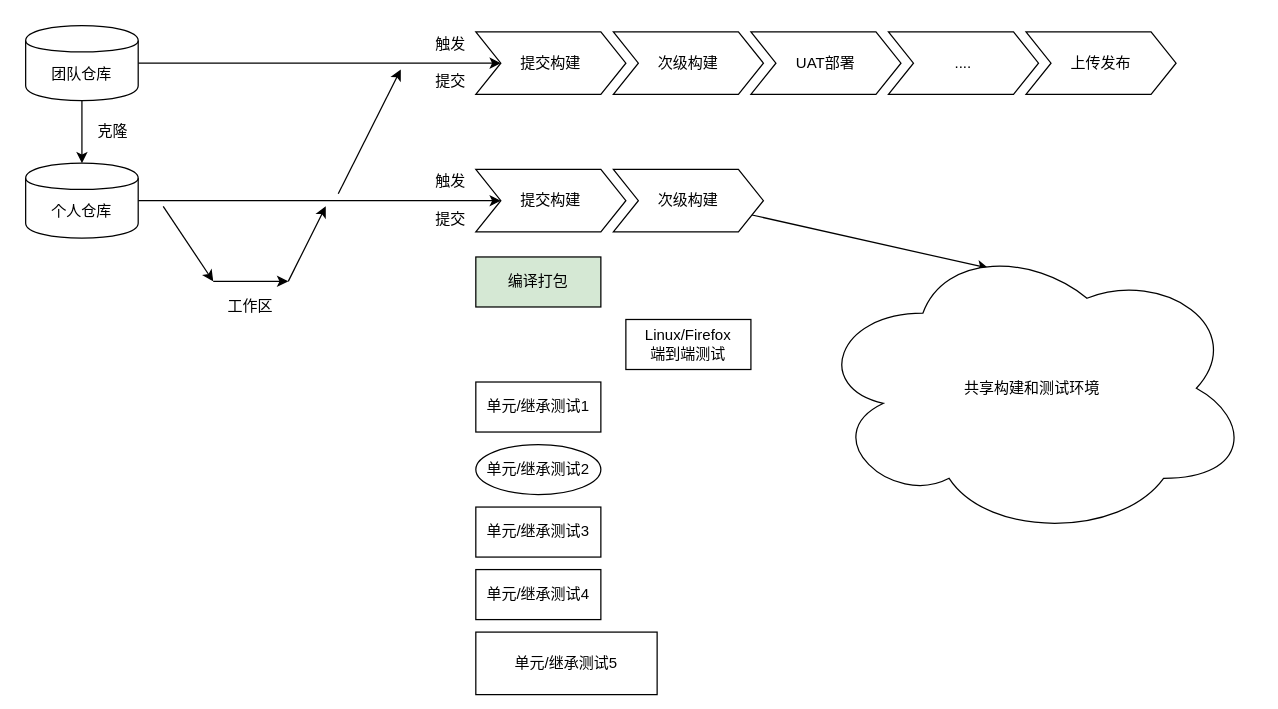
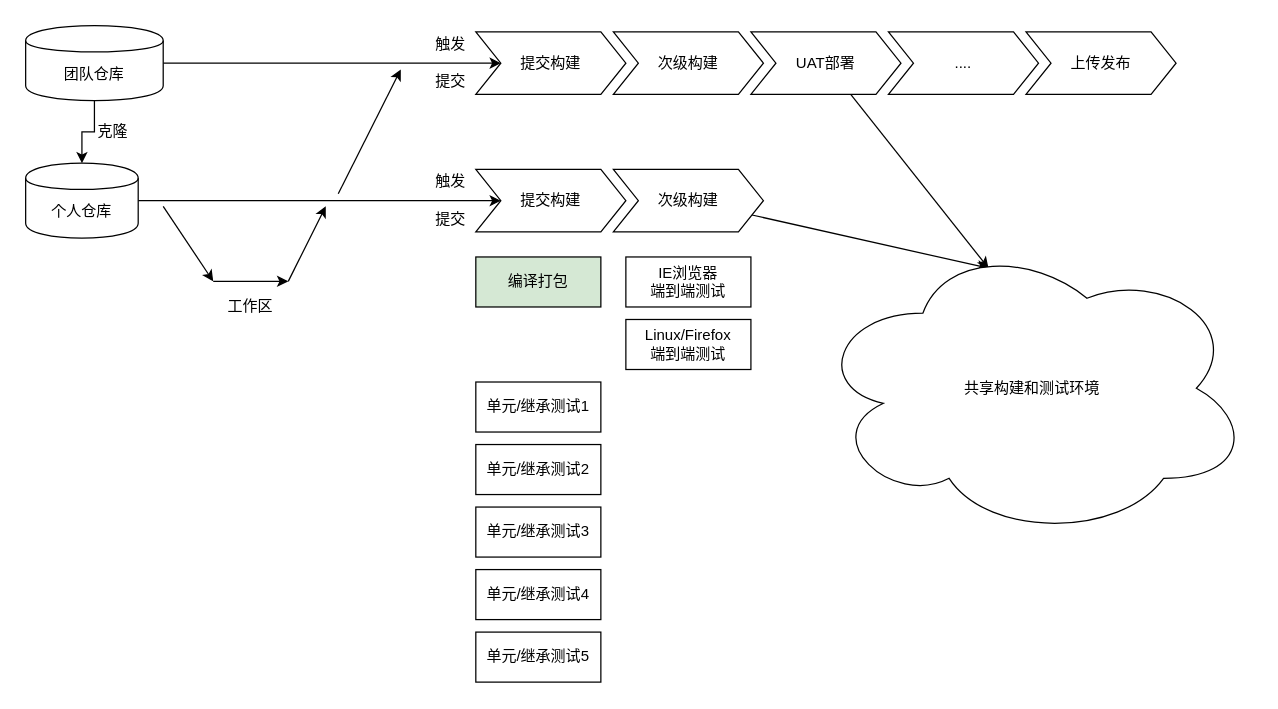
node "团队仓库": size 113x75 -> 138x75
edge "UAT部署" -> "共享构建和测试环境": added
node "IE浏览器 端到端测试": added
node "单元/继承测试2": shape ellipse -> rectangle
node "单元/继承测试5": size 181x63 -> 125x50
